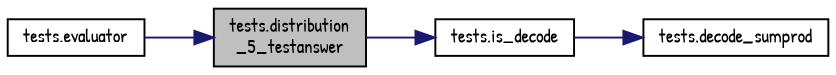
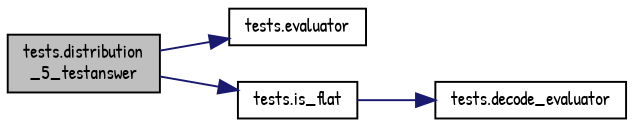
edge "tests.evaluator" -> "tests.distribution _5_testanswer": reversed
node "tests.is_decode": label "tests.is_decode" -> "tests.is_flat"
node "tests.decode_sumprod": label "tests.decode_sumprod" -> "tests.decode_evaluator"
